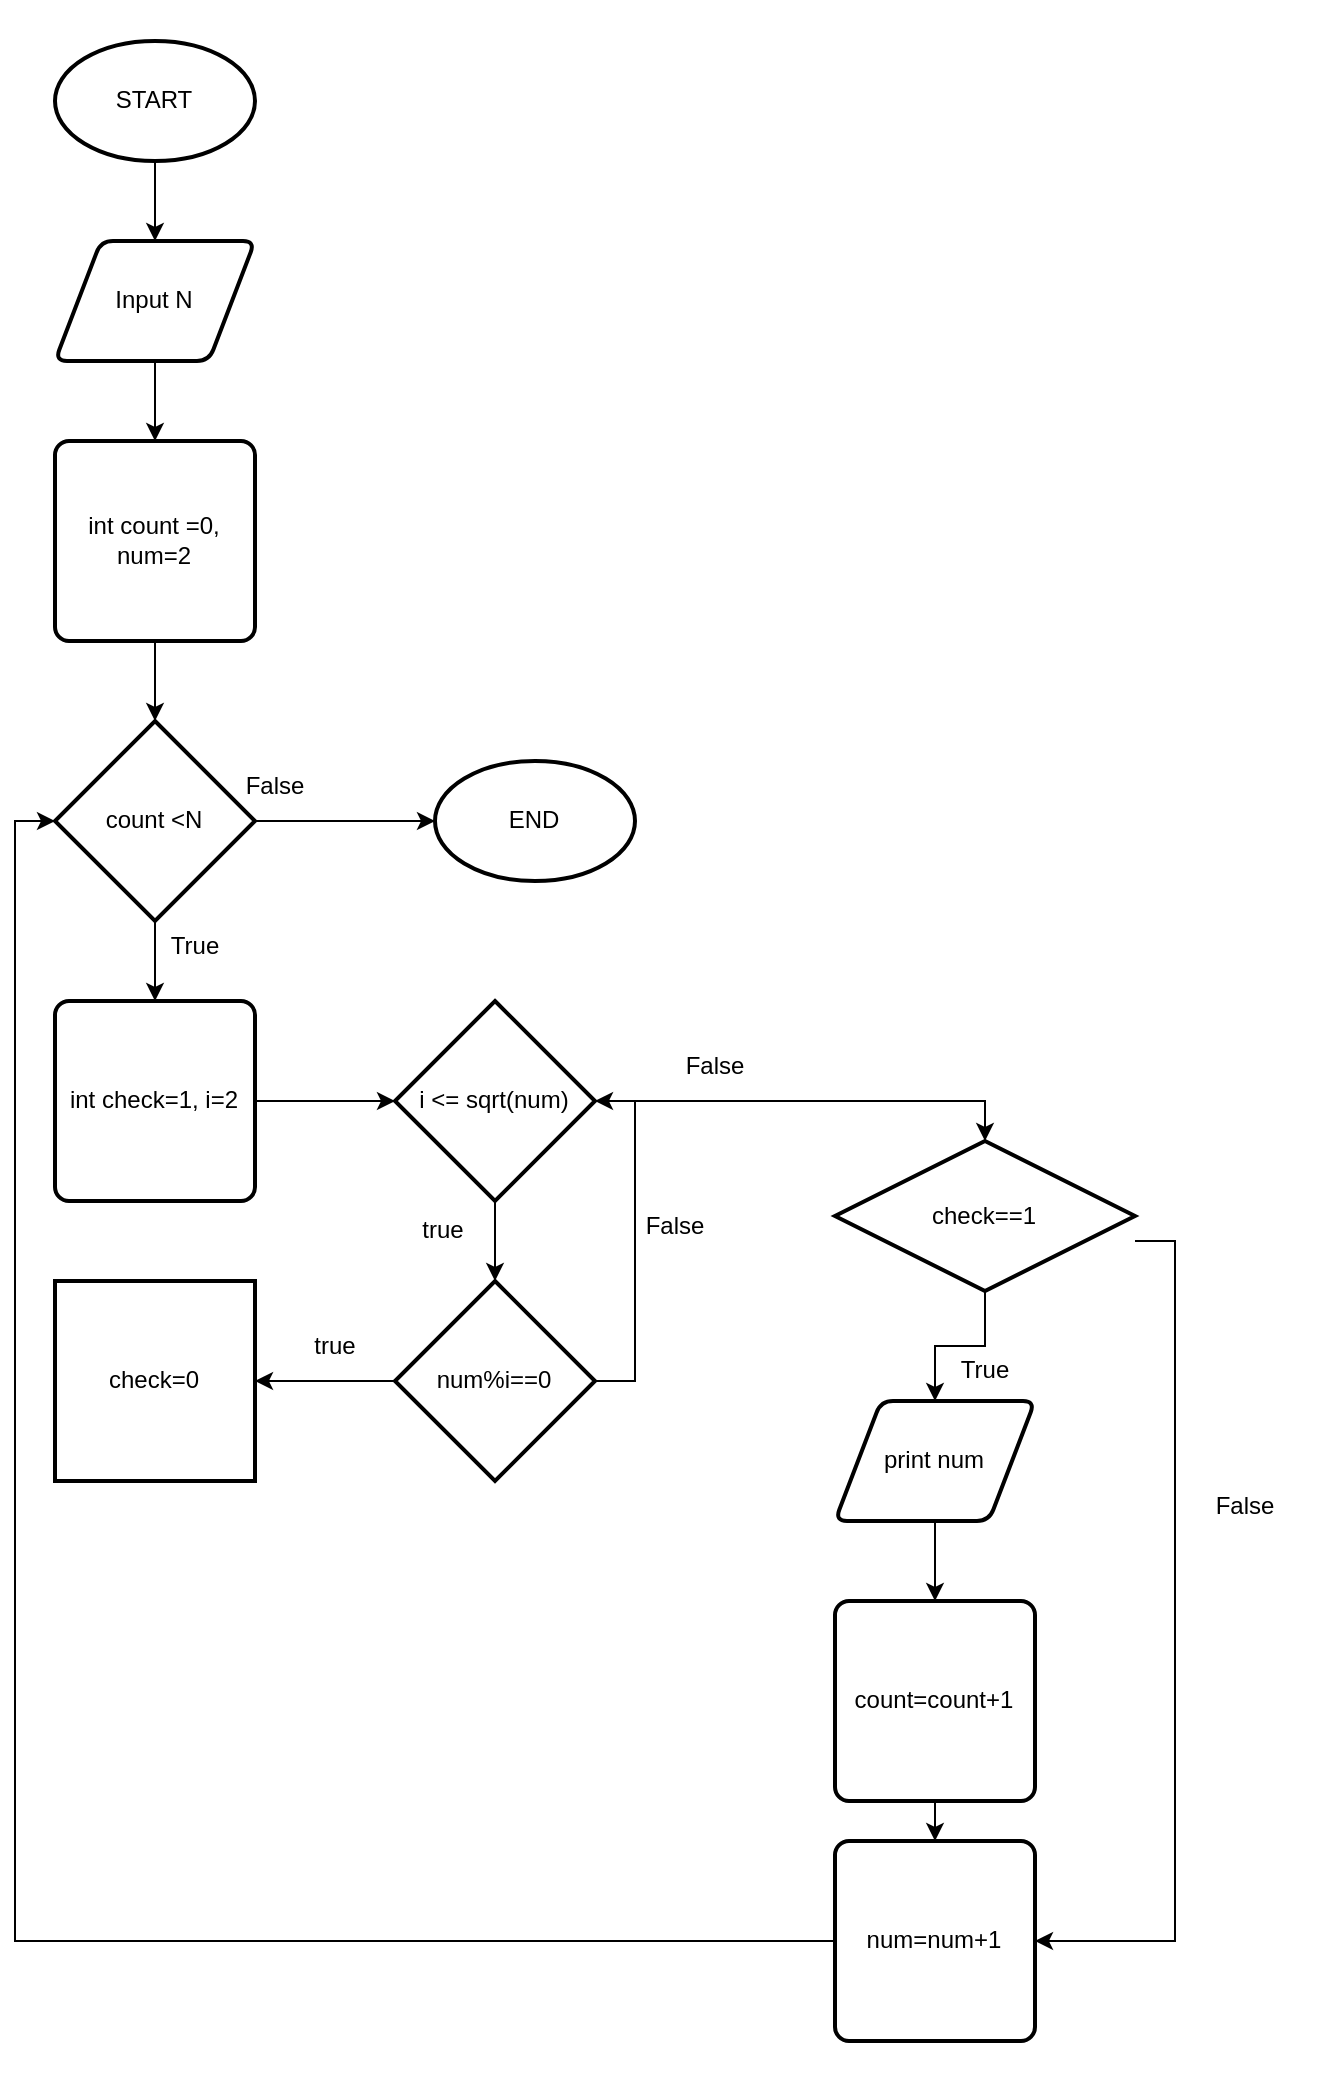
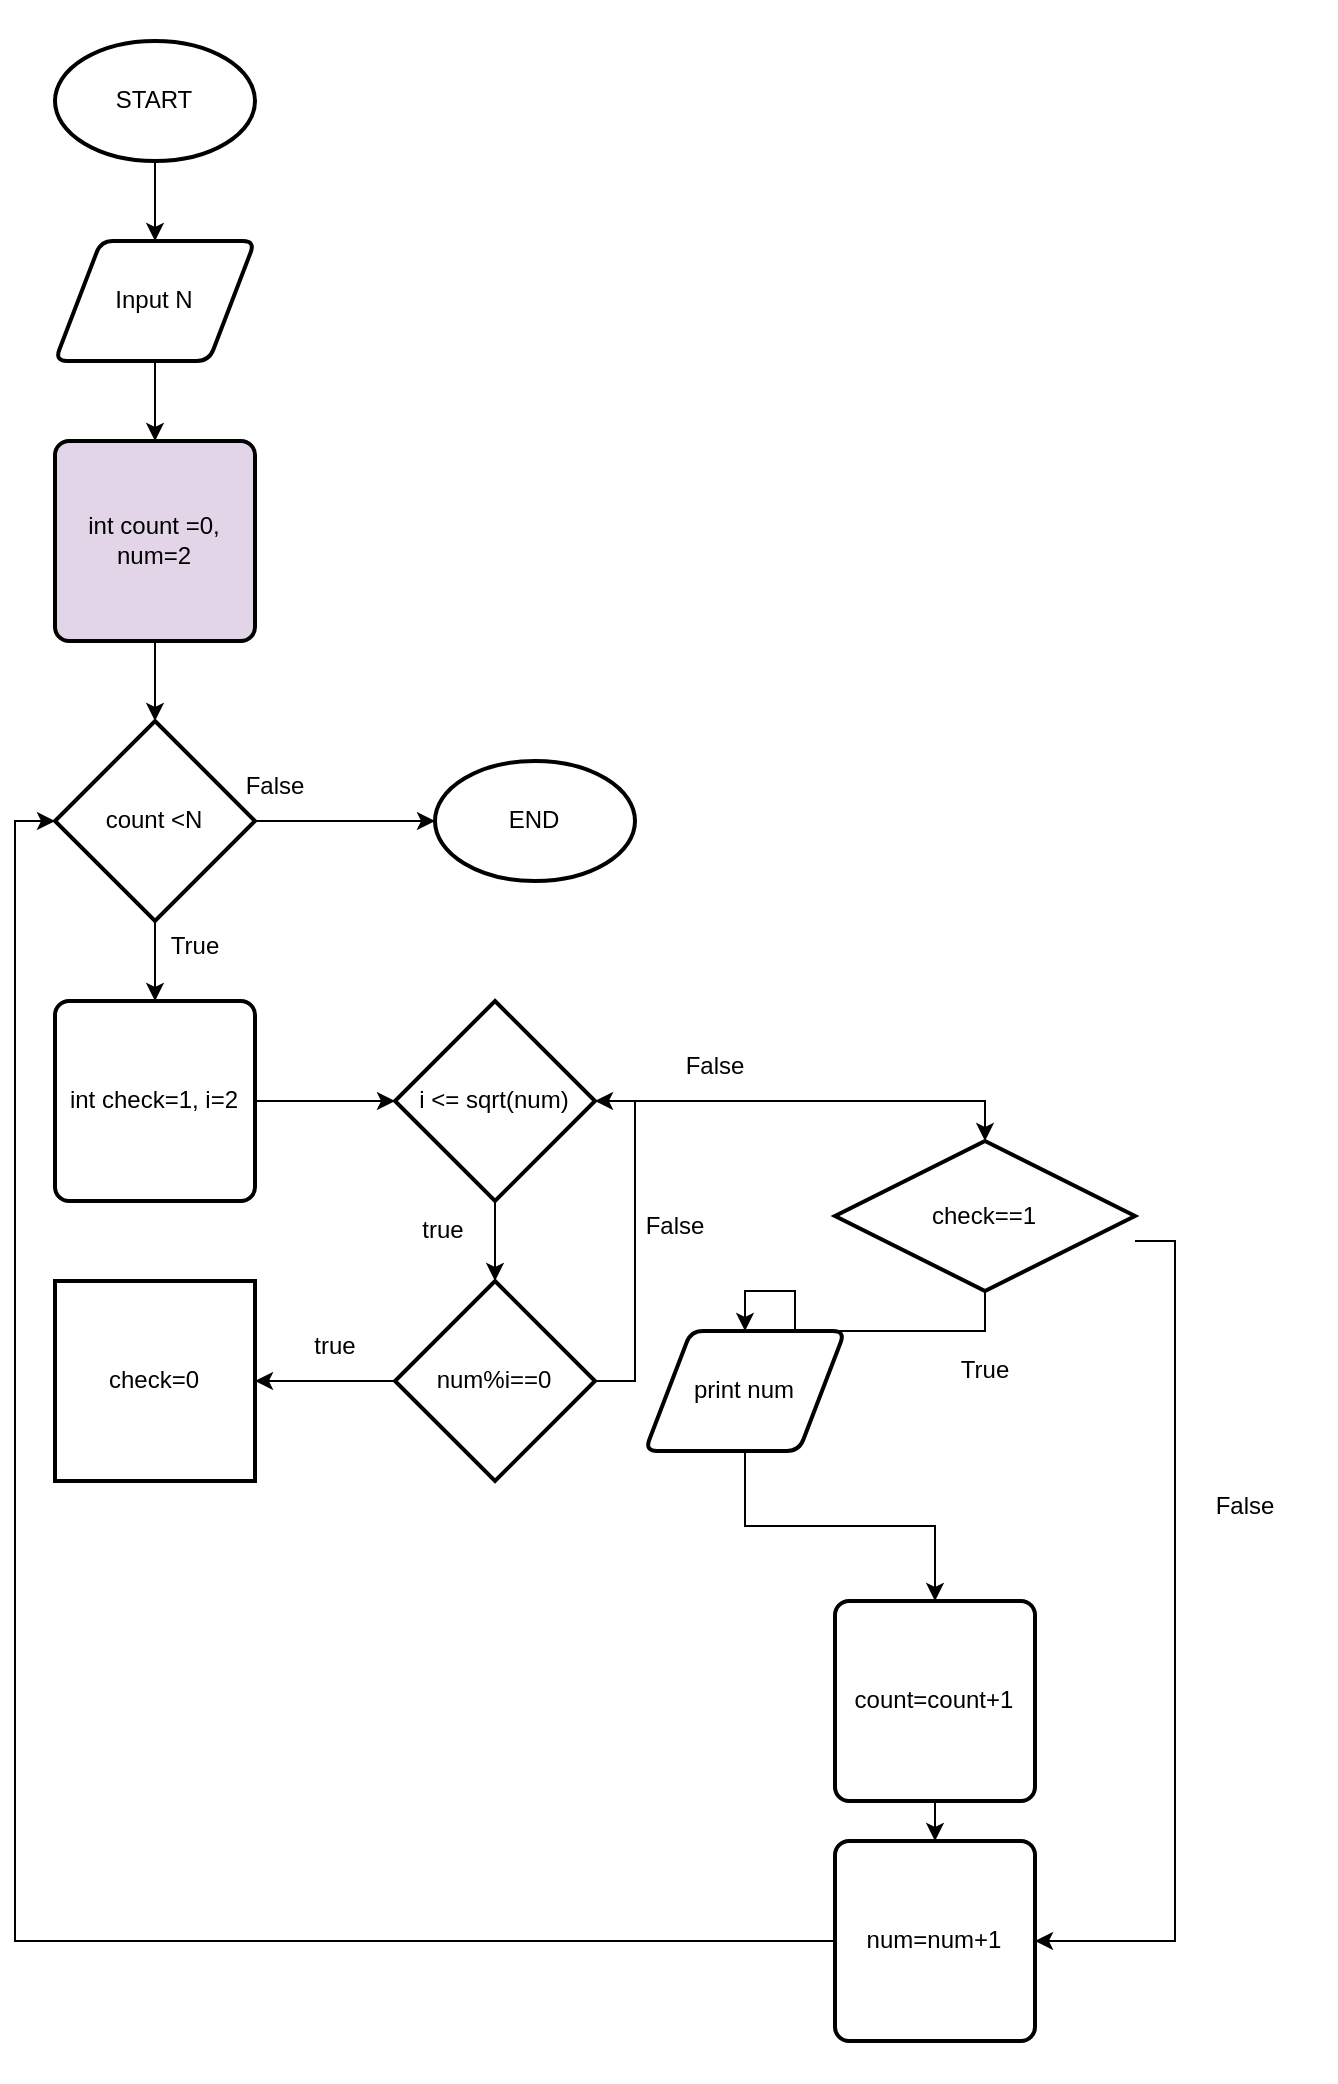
node "int count =0, num=2": fillcolor #ffffff -> #e1d5e7
node "print num": moved (935, 1461) -> (745, 1391)
